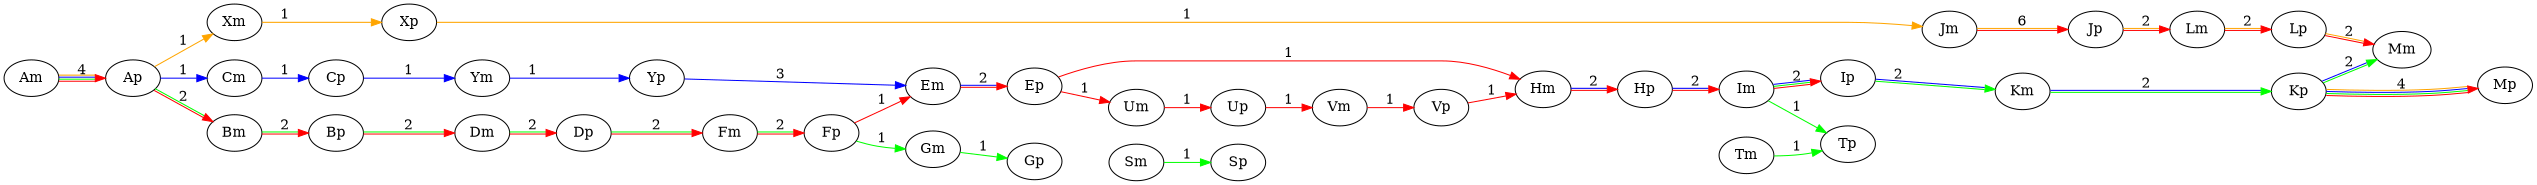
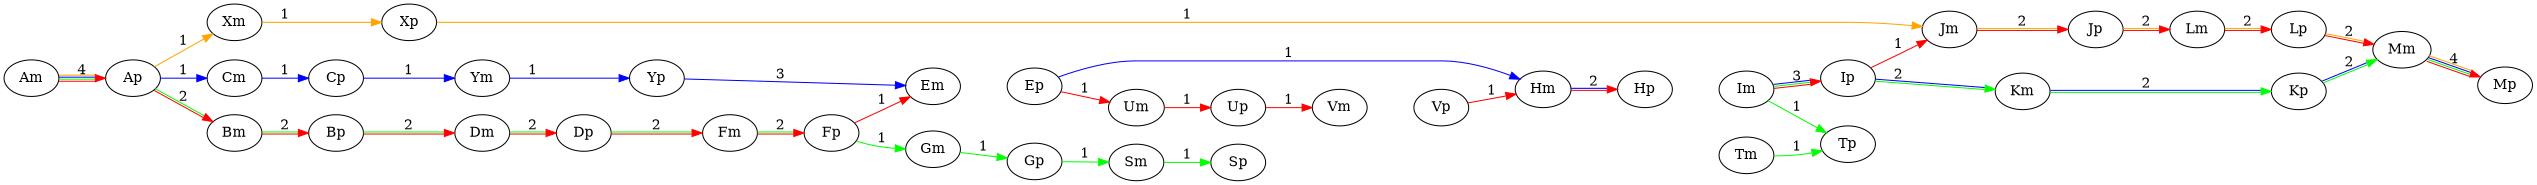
edge "Jm" -> "Jp": label "6" -> "2"
edge "Ip" -> "Jm": added, label "1"
edge "Ep" -> "Hm": color red -> blue
edge "Im" -> "Ip": label "2" -> "3"
edge "Em" -> "Ep": removed, label "2"
edge "Hp" -> "Im": removed, label "2"
edge "Kp" -> "Mp": now "Mm" -> "Mp"
edge "Vm" -> "Vp": removed, label "1"
edge "Gp" -> "Sm": added, label "1"
